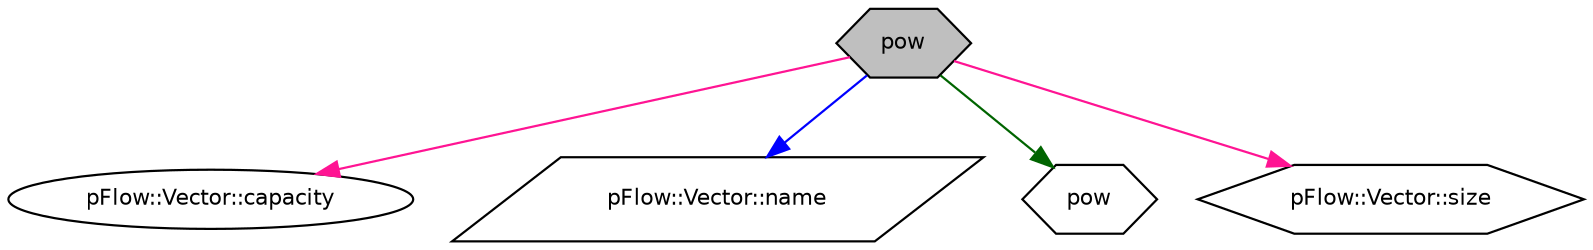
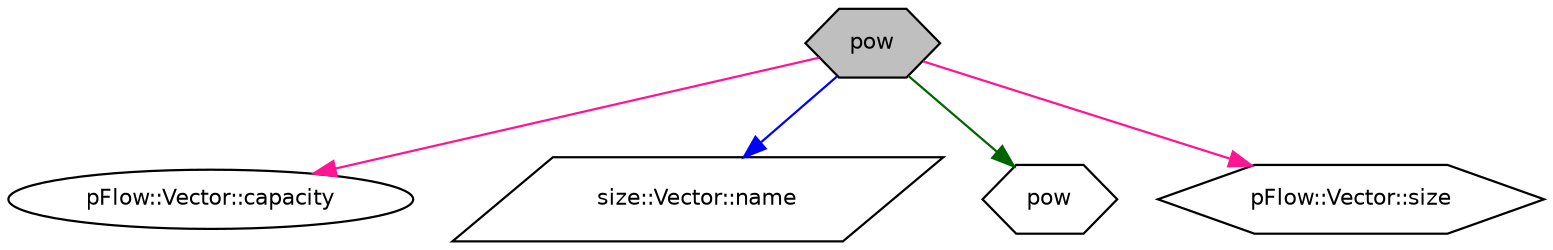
node "pFlow::Vector::name": label "pFlow::Vector::name" -> "size::Vector::name"
